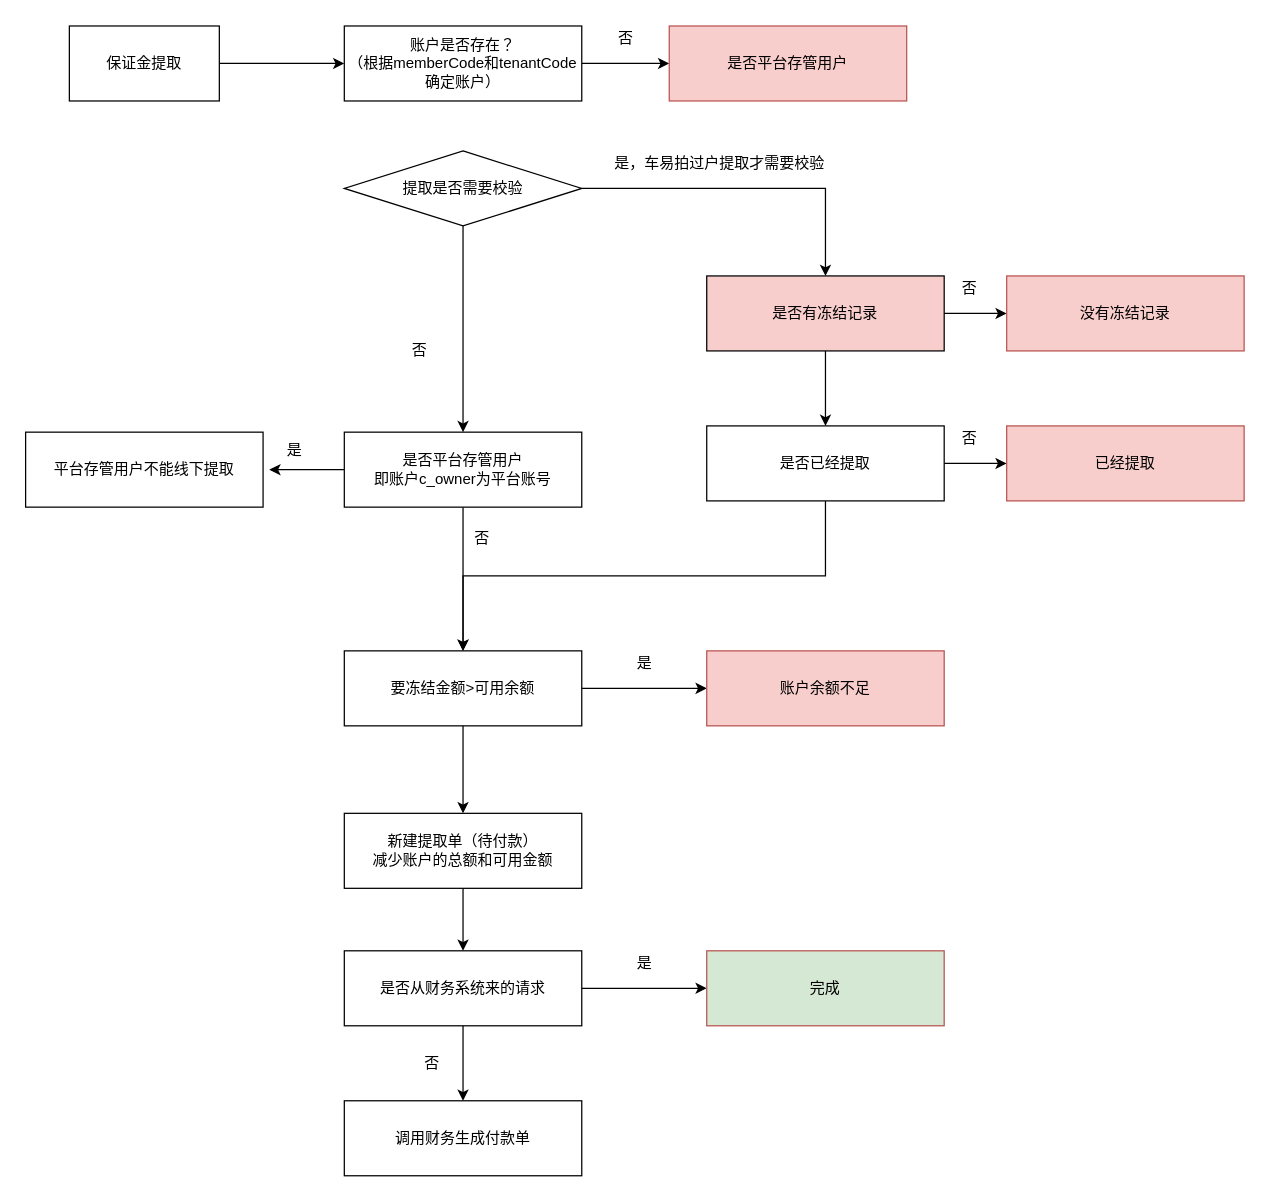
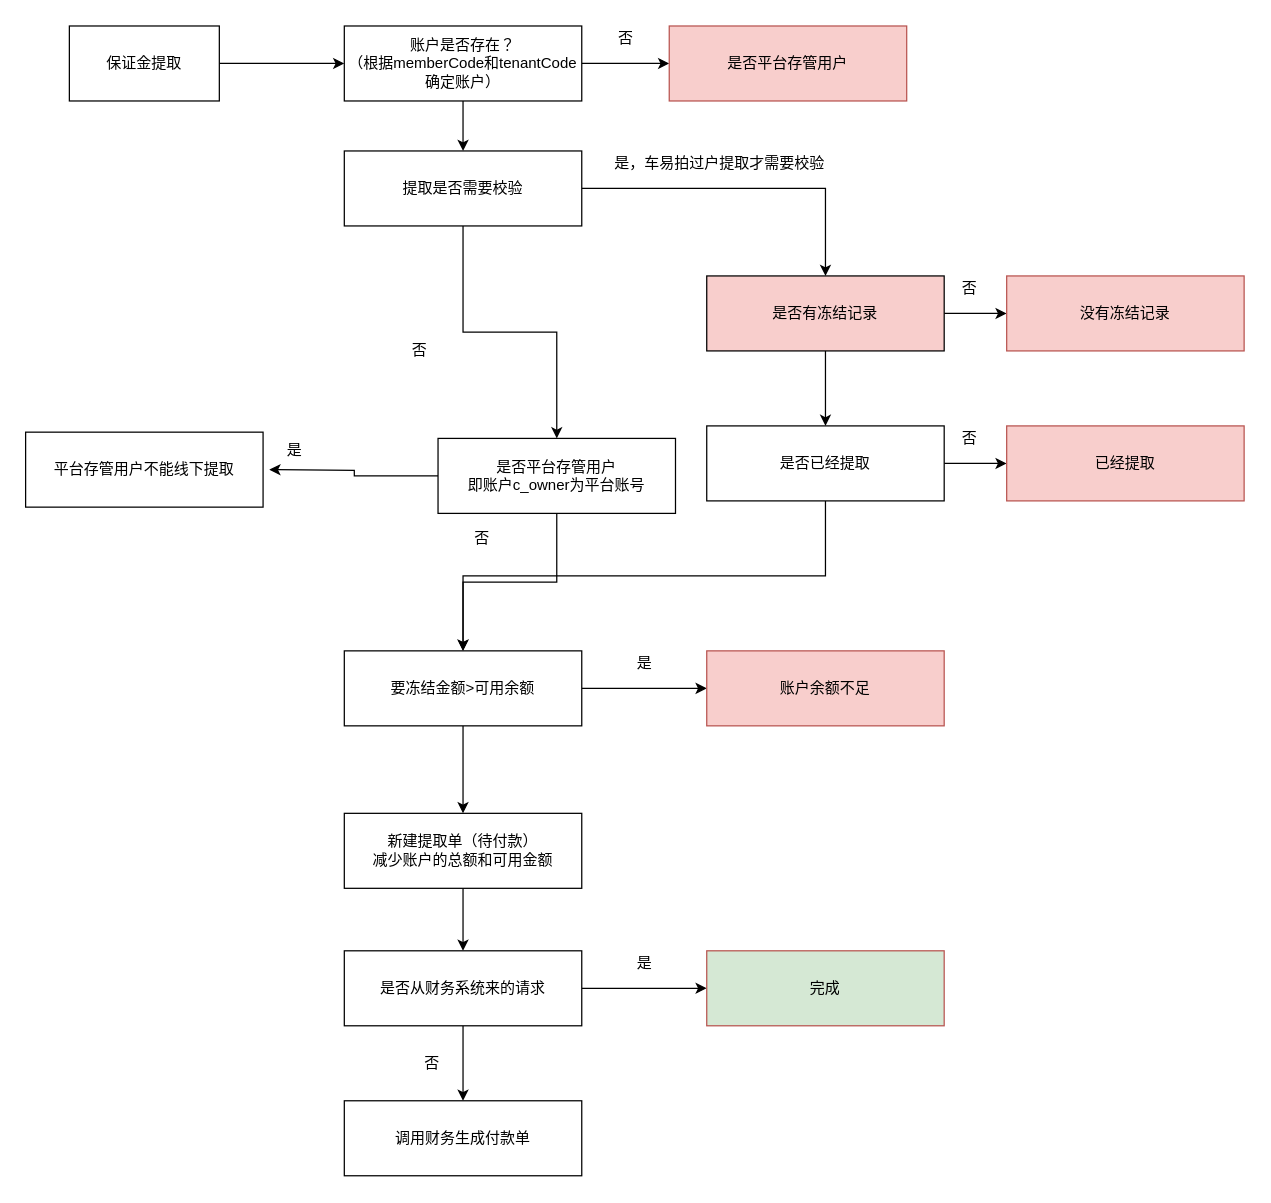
edge "账户是否存在？ （根据memberCode和tenantCode 确定账户）" -> "提取是否需要校验": added
node "提取是否需要校验": shape diamond -> rectangle
node "是否平台存管用户 即账户c_owner为平台账号": moved (463, 469) -> (557, 476)
